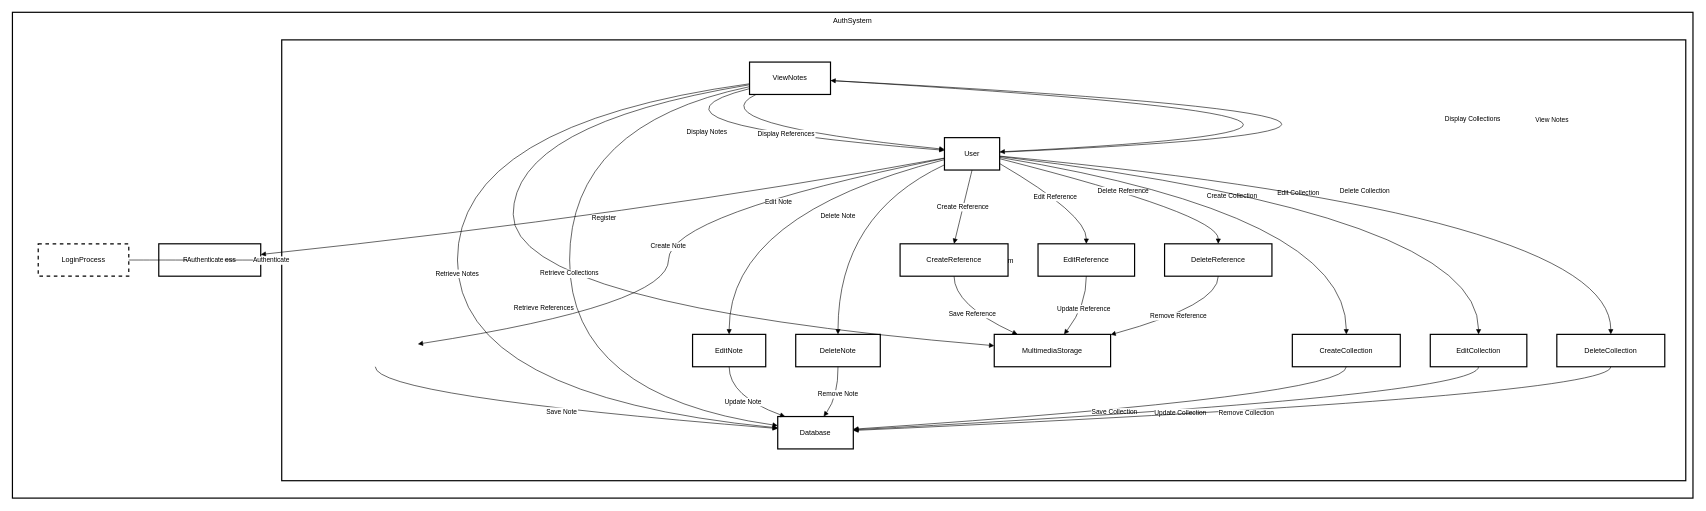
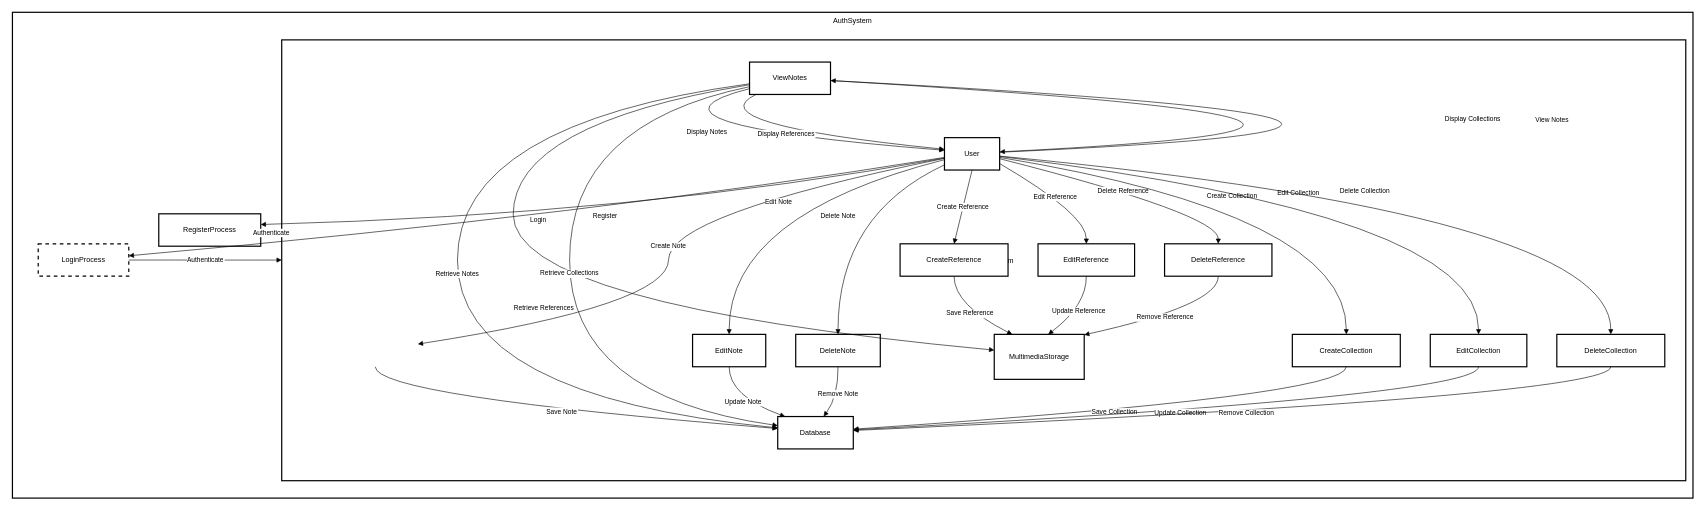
edge "User" -> "LoginProcess": added, label "Login"
node "RegisterProcess": moved (210, 260) -> (210, 230)
node "MultimediaStorage": size 116x32 -> 90x45
